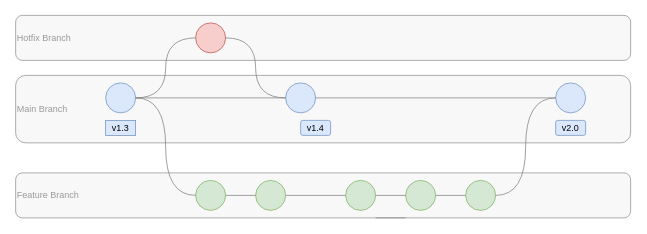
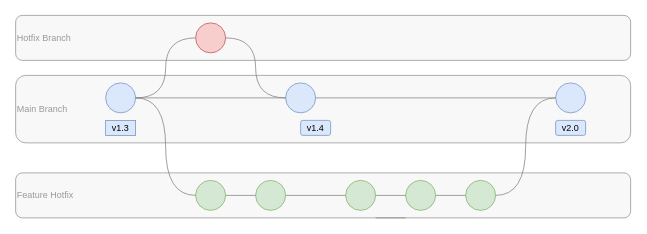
node "Feature Branch": label "Feature Branch" -> "Feature Hotfix"
